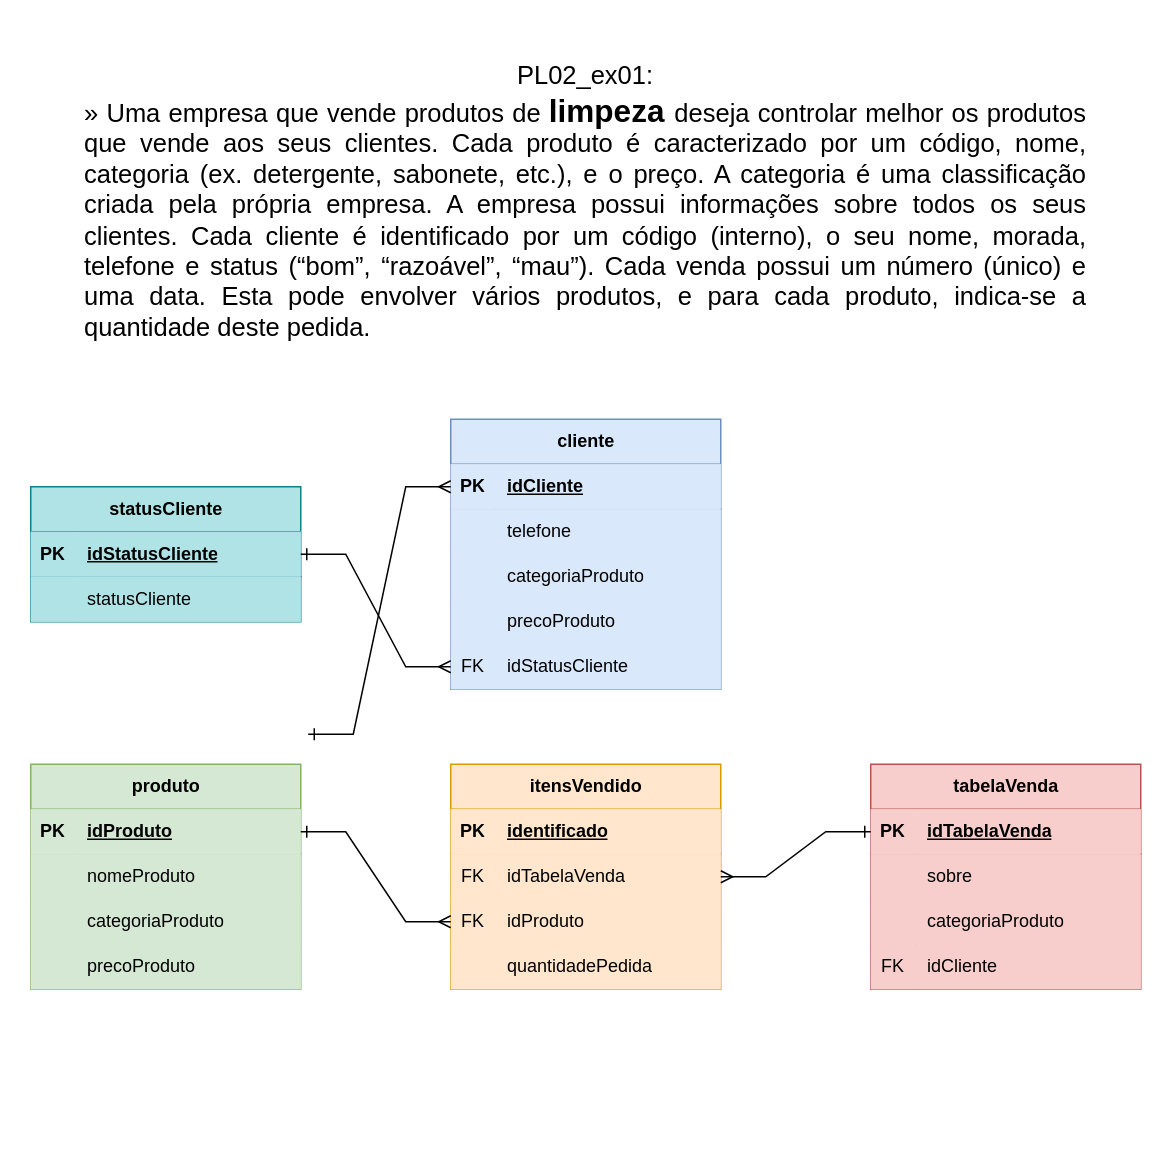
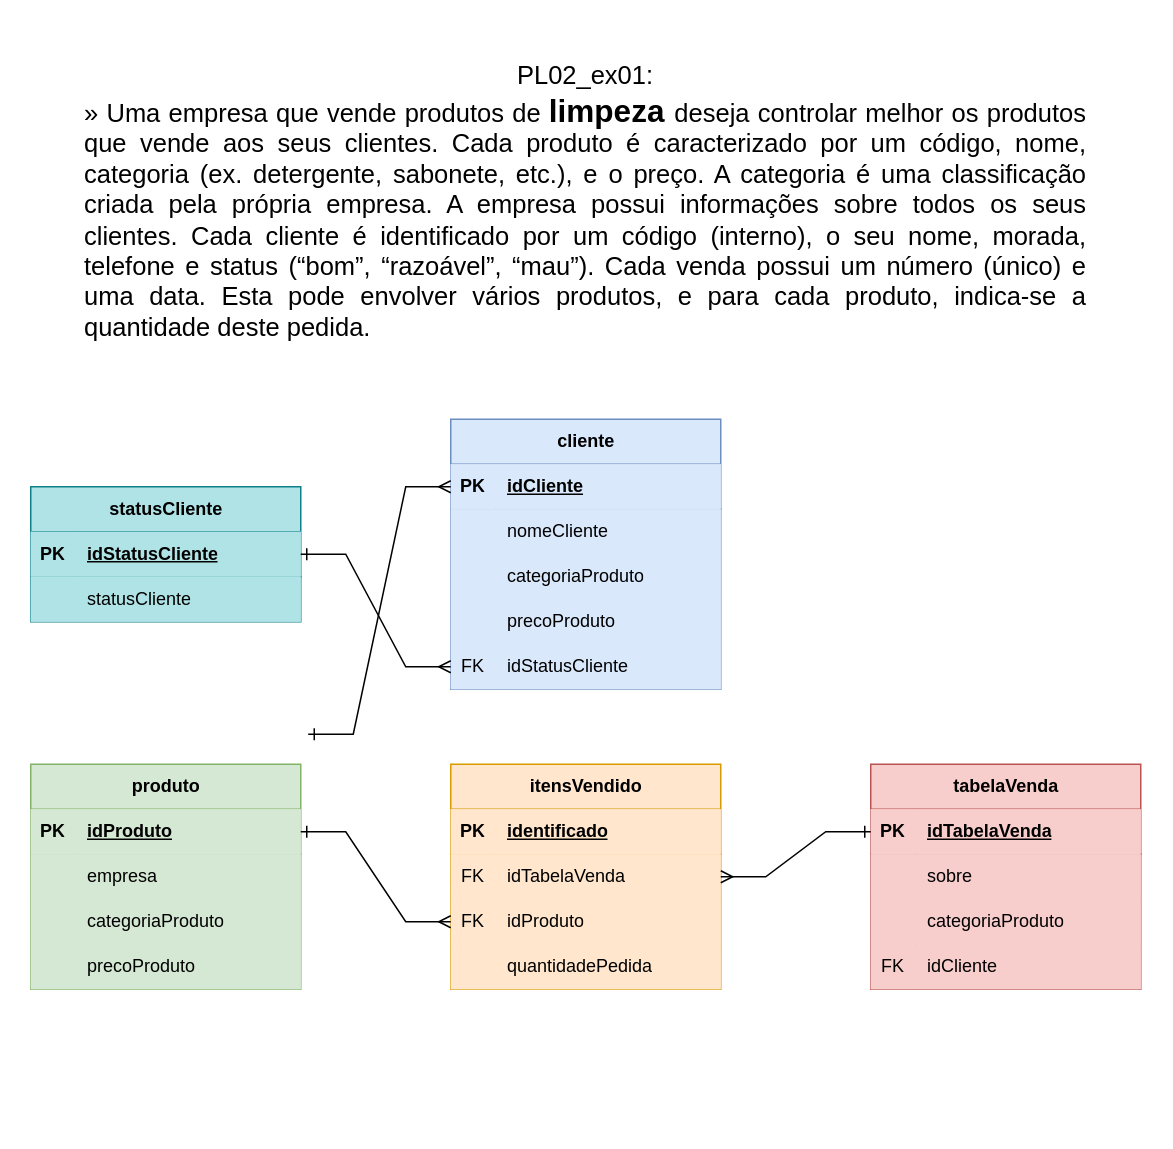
node "telefone": label "telefone" -> "nomeCliente"
node "nomeProduto": label "nomeProduto" -> "empresa"
